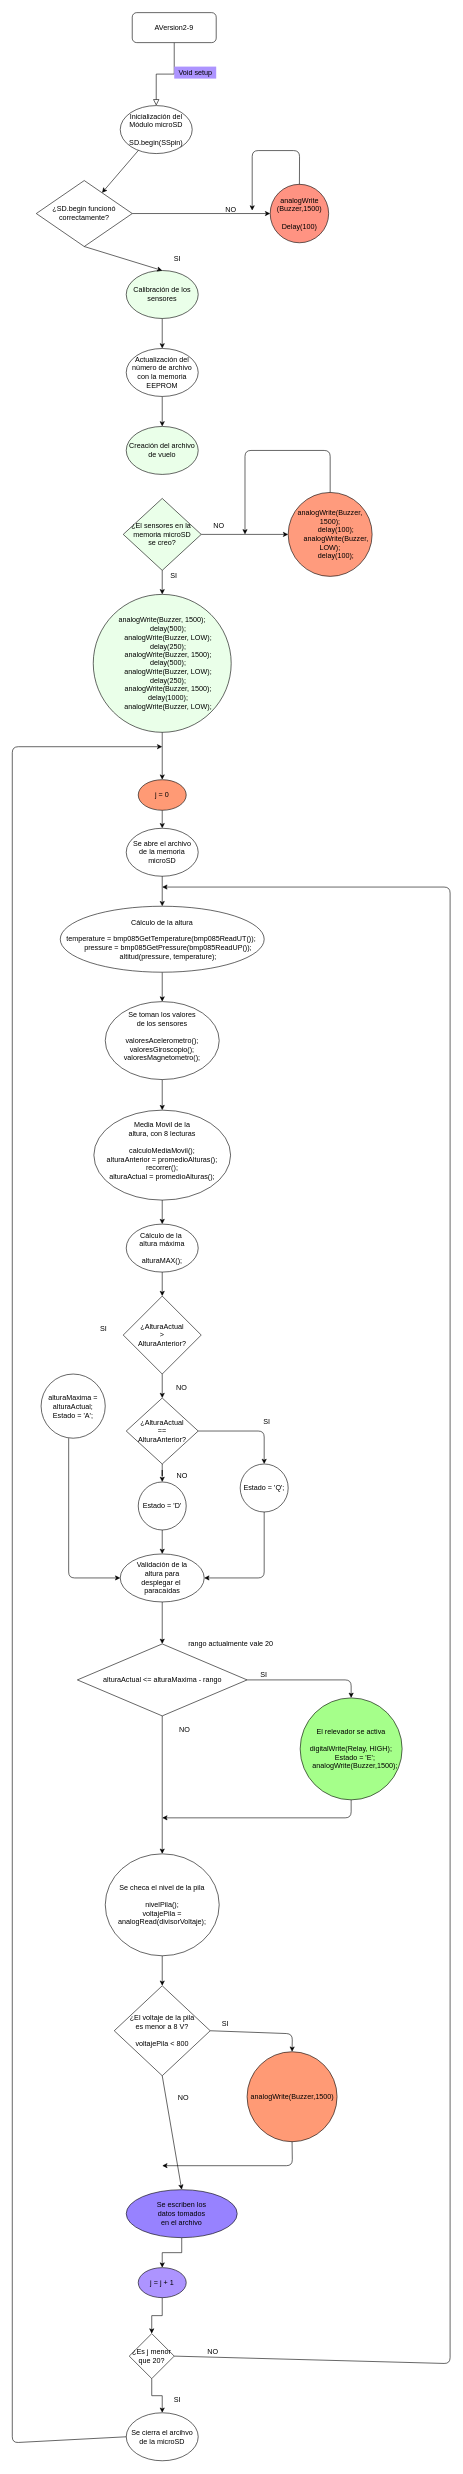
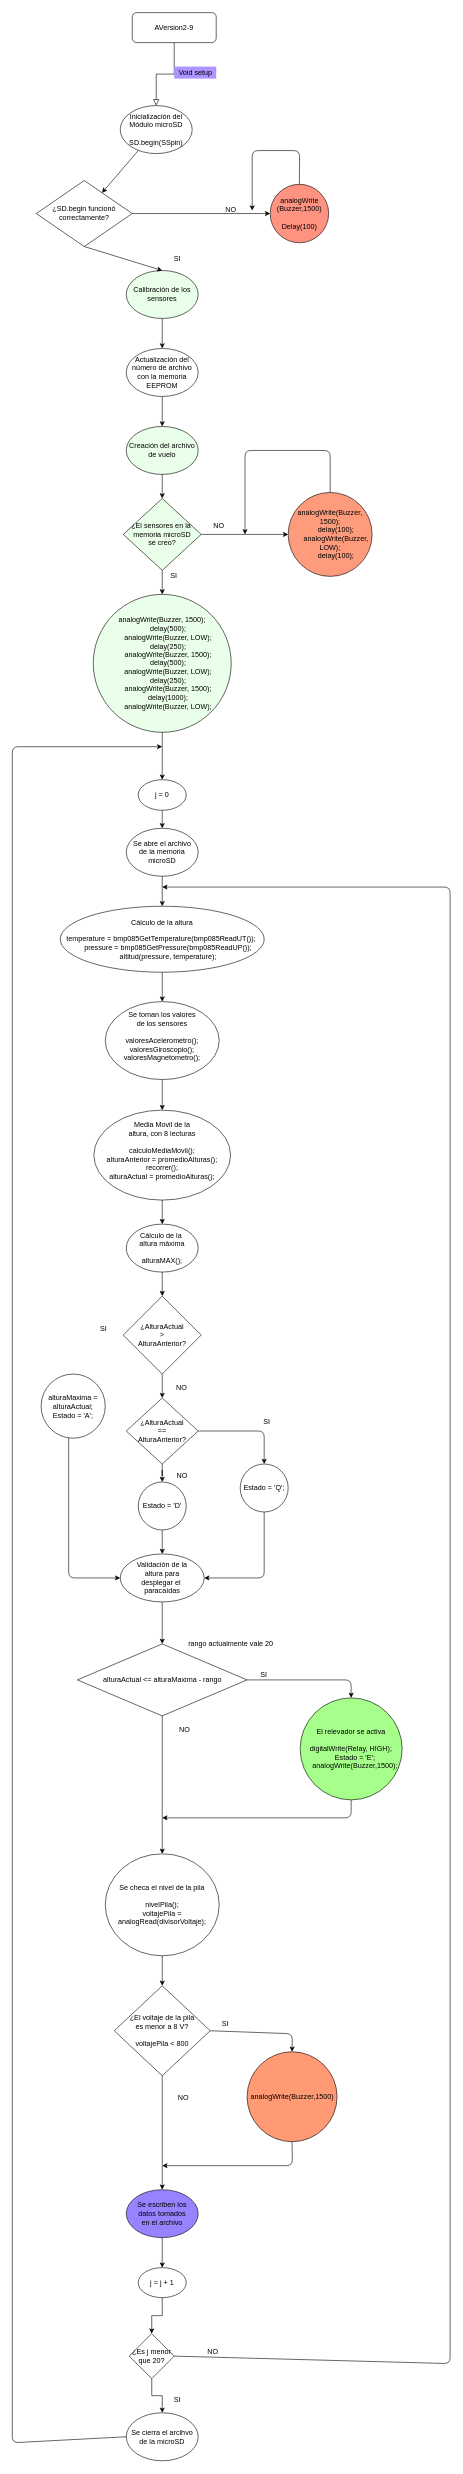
edge "Creación del archivo de vuelo" -> "¿El sensores en la memoria microSD se creo?": added
node "j = 0": fillcolor #ff9a75 -> #ffffff
node "Se escriben los datos tomados en el archivo": size 111x48 -> 72x48
node "j = j + 1": fillcolor #ad94ff -> #ffffff
